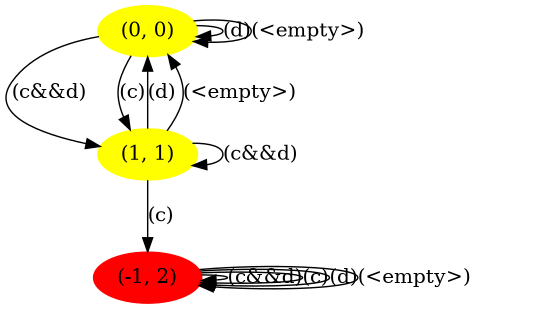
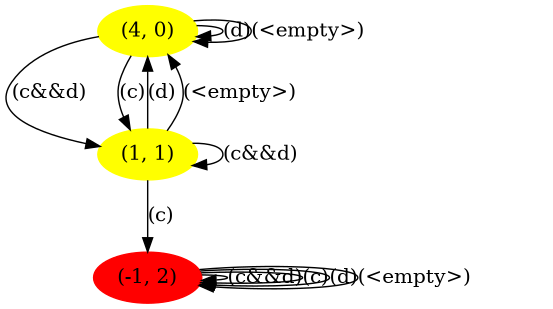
node "(0, 0)": label "(0, 0)" -> "(4, 0)"
